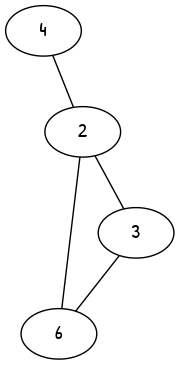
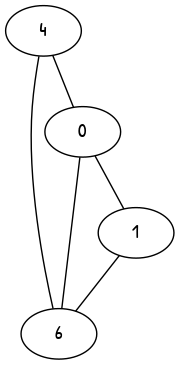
node "2": label "2" -> "0"
edge "4" -- "6": added
node "3": label "3" -> "1"
